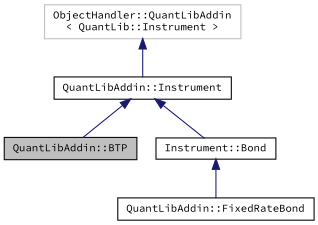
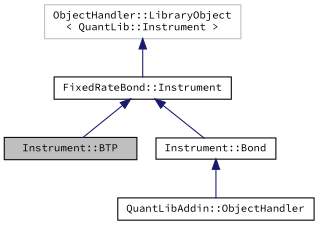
node "ObjectHandler::QuantLibAddin < QuantLib::Instrument >": label "ObjectHandler::QuantLibAddin < QuantLib::Instrument >" -> "ObjectHandler::LibraryObject < QuantLib::Instrument >"
node "QuantLibAddin::Instrument": label "QuantLibAddin::Instrument" -> "FixedRateBond::Instrument"
node "QuantLibAddin::BTP": label "QuantLibAddin::BTP" -> "Instrument::BTP"
node "QuantLibAddin::FixedRateBond": label "QuantLibAddin::FixedRateBond" -> "QuantLibAddin::ObjectHandler"
